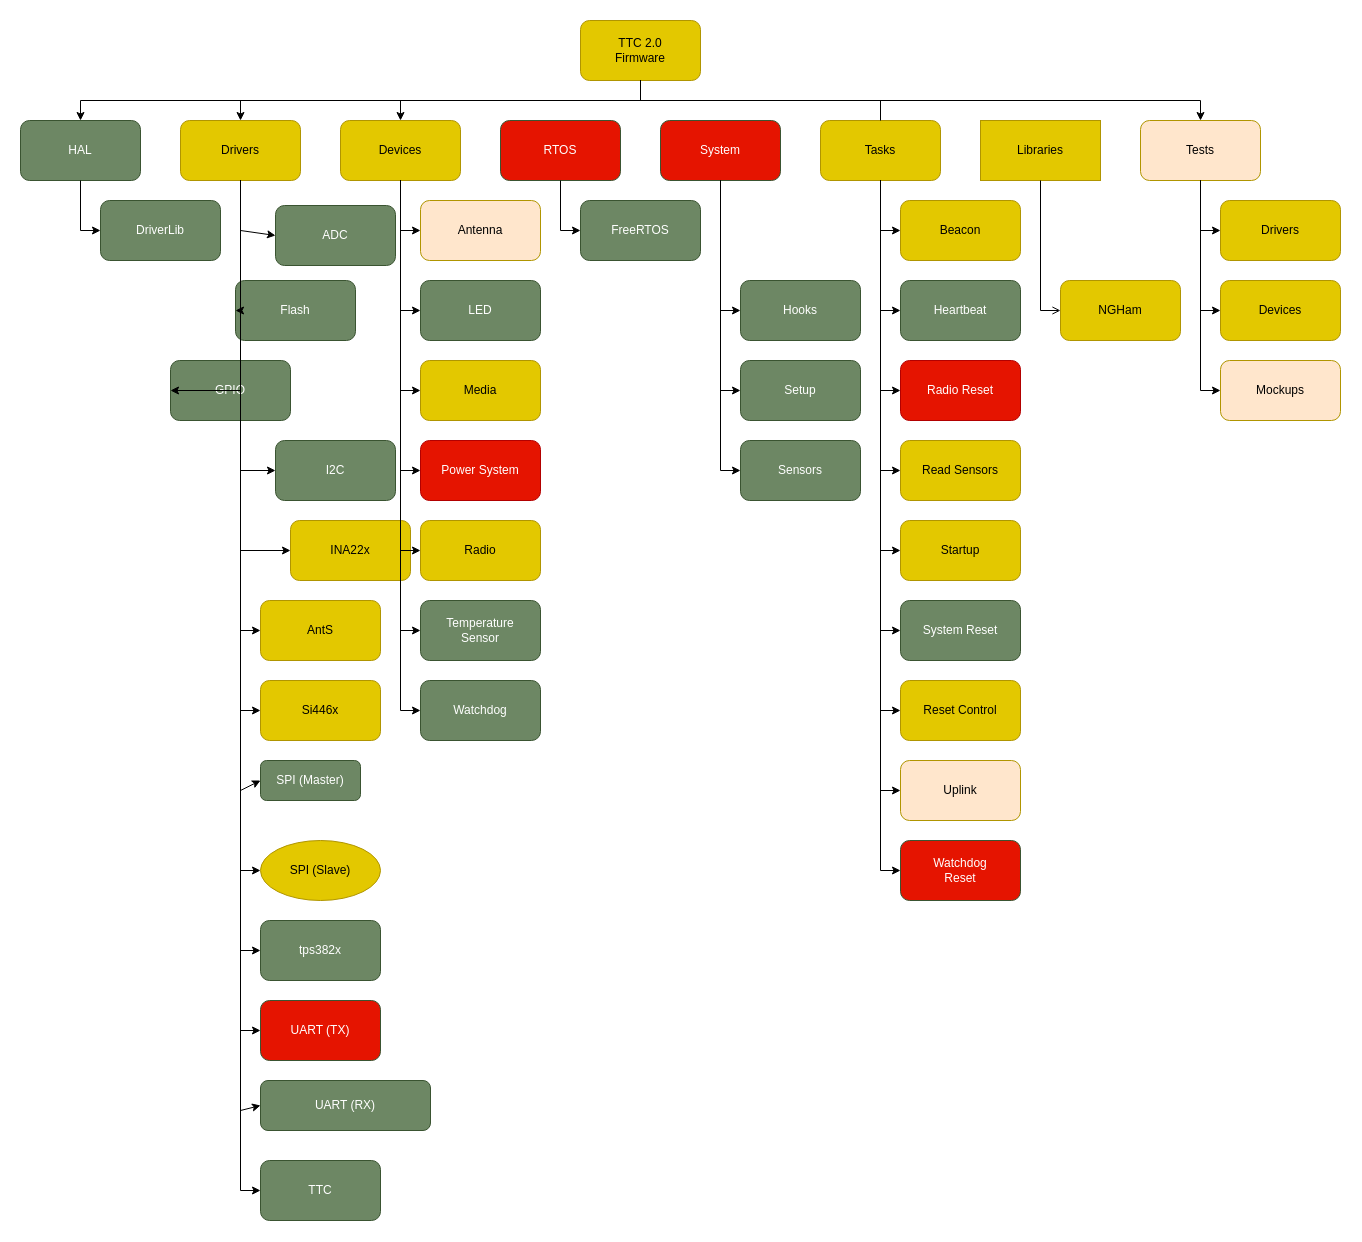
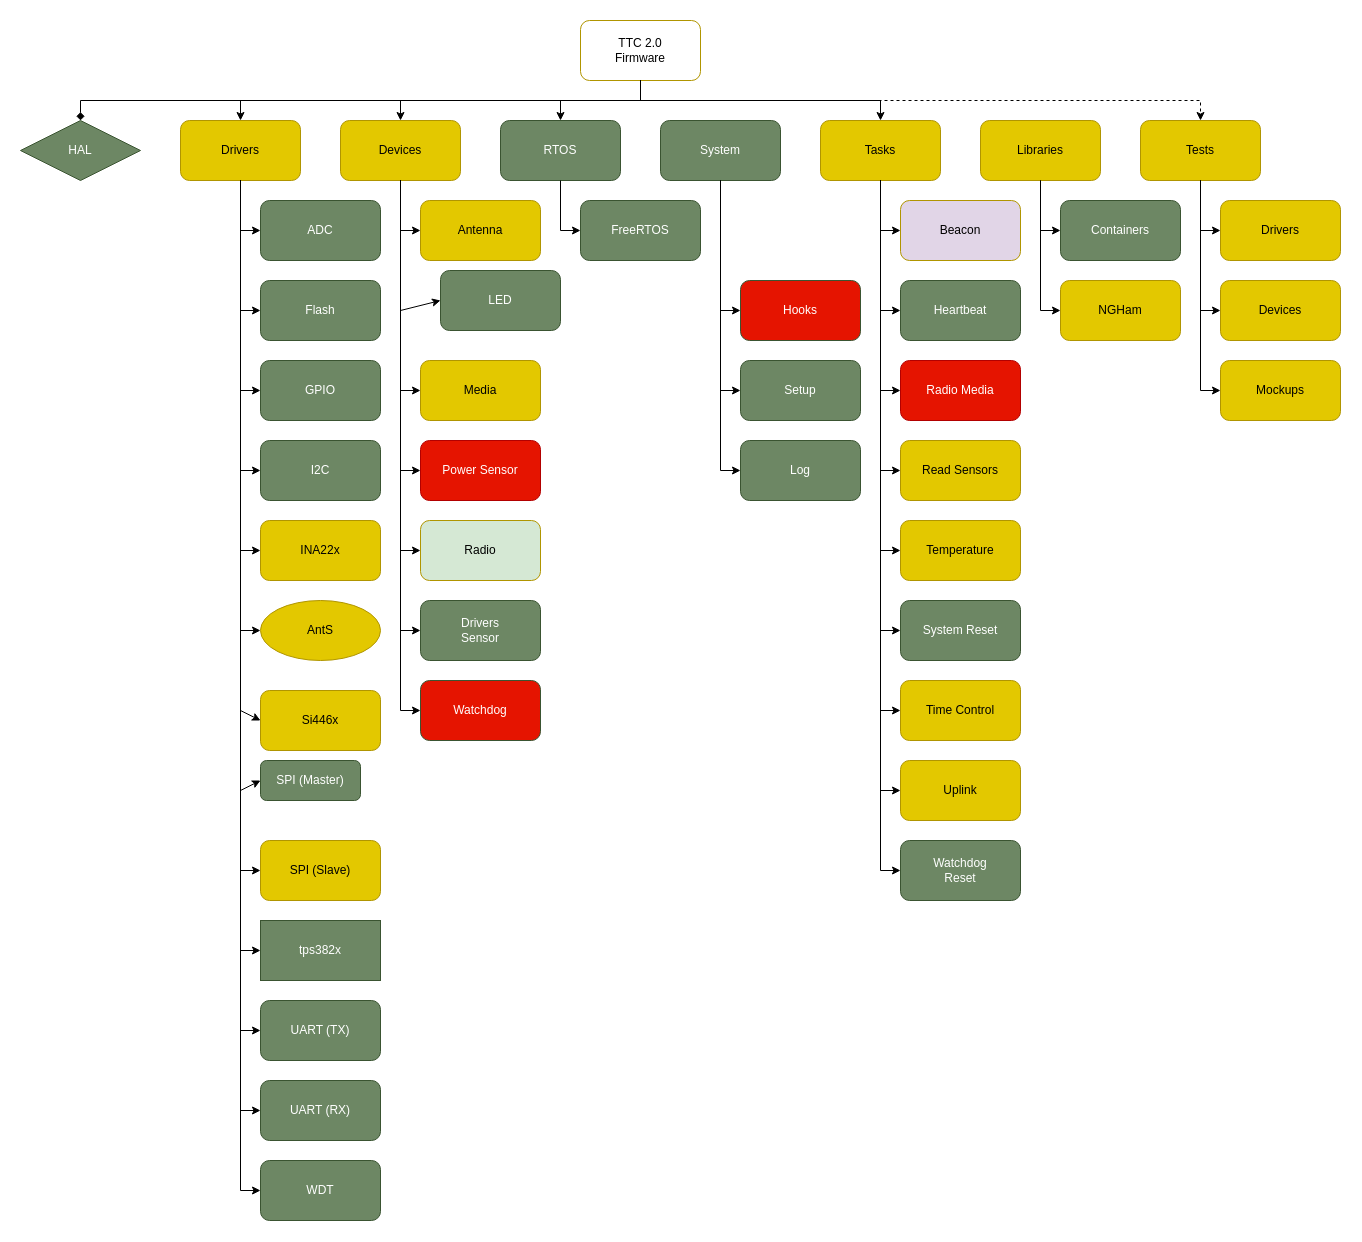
node "TTC 2.0 Firmware": fillcolor #e3c800 -> #ffffff
edge "TTC 2.0 Firmware" -> "Tests": style solid -> dashed
edge "TTC 2.0 Firmware" -> "RTOS": added
edge "TTC 2.0 Firmware" -> "HAL": arrowhead classic -> diamond
edge "TTC 2.0 Firmware" -- "Tasks": arrowhead none -> classic
node "HAL": shape rounded rectangle -> diamond
node "RTOS": fillcolor #e51400 -> #6d8764
node "System": fillcolor #e51400 -> #6d8764
node "Libraries": shape rectangle -> rounded rectangle
node "Tests": fillcolor #ffe6cc -> #e3c800
edge "HAL" -> "DriverLib": removed
node "DriverLib": removed
node "Antenna": fillcolor #ffe6cc -> #e3c800
node "Beacon": fillcolor #e3c800 -> #e1d5e7
edge "Libraries" -> "Containers": added
node "Containers": added
node "ADC": moved (336, 236) -> (321, 231)
node "Flash": moved (296, 311) -> (321, 311)
node "LED": moved (481, 311) -> (501, 301)
node "Hooks": fillcolor #6d8764 -> #e51400
edge "Libraries" -> "NGHam": arrowhead open -> classic
node "GPIO": moved (231, 391) -> (321, 391)
node "Radio Reset": label "Radio Reset" -> "Radio Media"
node "Mockups": fillcolor #ffe6cc -> #e3c800
node "I2C": moved (336, 471) -> (321, 471)
node "Power System": label "Power System" -> "Power Sensor"
node "Sensors": label "Sensors" -> "Log"
node "INA22x": moved (351, 551) -> (321, 551)
node "Radio": fillcolor #e3c800 -> #d5e8d4
node "Startup": label "Startup" -> "Temperature"
node "AntS": shape rounded rectangle -> ellipse
node "Temperature Sensor": label "Temperature Sensor" -> "Drivers Sensor"
node "Si446x": moved (321, 711) -> (321, 721)
node "Watchdog": fillcolor #6d8764 -> #e51400
node "Reset Control": label "Reset Control" -> "Time Control"
node "Uplink": fillcolor #ffe6cc -> #e3c800
node "SPI (Slave)": shape ellipse -> rounded rectangle
node "Watchdog Reset": fillcolor #e51400 -> #6d8764
node "tps382x": shape rounded rectangle -> rectangle
node "UART (TX)": fillcolor #e51400 -> #6d8764
node "UART (RX)": size 170x50 -> 120x60
node "TTC": label "TTC" -> "WDT"
